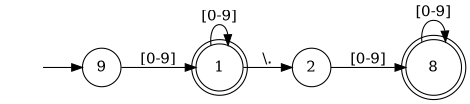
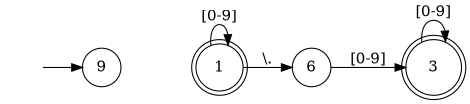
edge "9" -> "1": removed, label "[0-9]"
node "2": label "2" -> "6"
node "8": label "8" -> "3"
